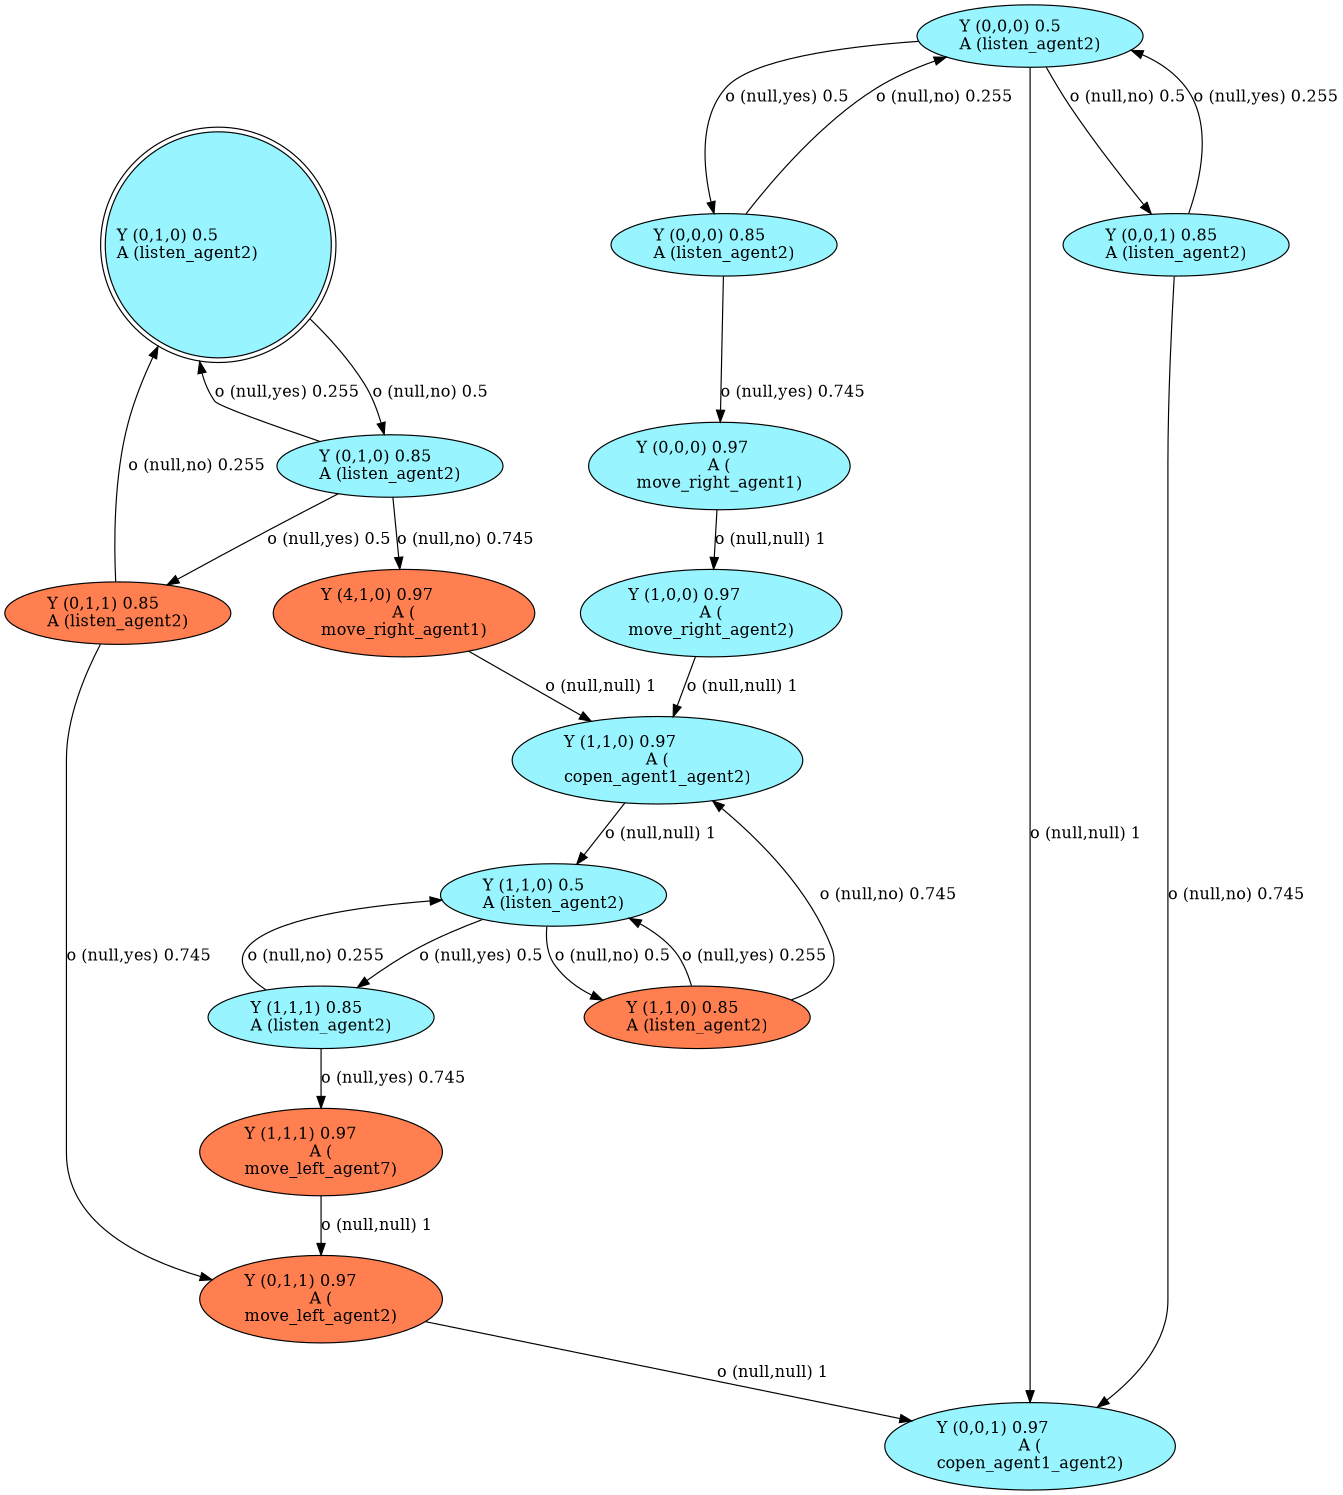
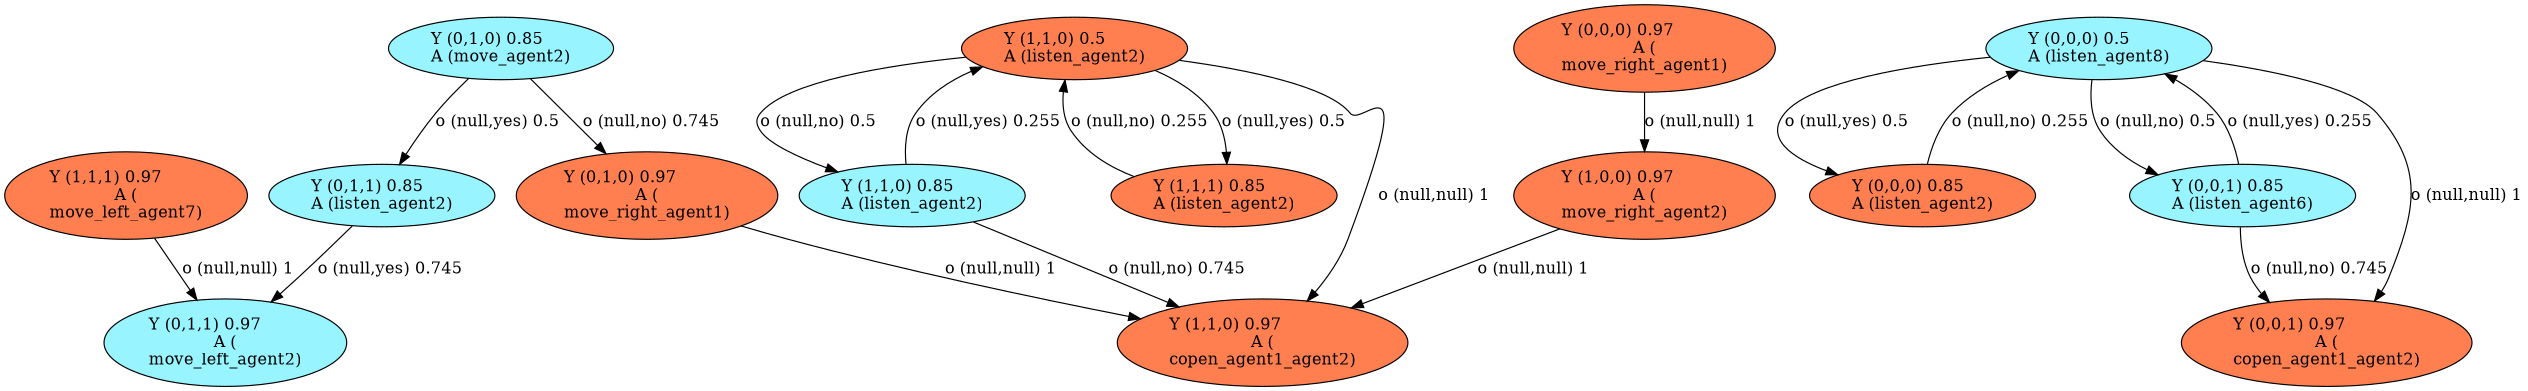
node "Y (0,0,0) 0.5 A (listen_agent2)": label "Y (0,0,0) 0.5 A (listen_agent2)" -> "Y (0,0,0) 0.5 A (listen_agent8)"
node "Y (0,1,0) 0.5 A (listen_agent2)": removed
node "Y (0,0,0) 0.85 A (listen_agent2)": fillcolor cadetblue1 -> coral
node "Y (0,0,1) 0.85 A (listen_agent2)": label "Y (0,0,1) 0.85 A (listen_agent2)" -> "Y (0,0,1) 0.85 A (listen_agent6)"
edge "Y (0,0,0) 0.85 A (listen_agent2)" -> "Y (0,0,0) 0.97 A ( move_right_agent1)": removed, label "o (null,yes) 0.745"
node "Y (0,1,0) 0.85 A (listen_agent2)": label "Y (0,1,0) 0.85 A (listen_agent2)" -> "Y (0,1,0) 0.85 A (move_agent2)"
node "Y (0,0,0) 0.97 A ( move_right_agent1)": fillcolor cadetblue1 -> coral
node "Y (0,1,1) 0.85 A (listen_agent2)": fillcolor coral -> cadetblue1
node "Y (4,1,0) 0.97 A ( move_right_agent1)": label "Y (4,1,0) 0.97 A ( move_right_agent1)" -> "Y (0,1,0) 0.97 A ( move_right_agent1)"
node "Y (1,0,0) 0.97 A ( move_right_agent2)": fillcolor cadetblue1 -> coral
node "Y (1,1,0) 0.97 A ( copen_agent1_agent2)": fillcolor cadetblue1 -> coral
edge "Y (1,1,0) 0.97 A ( copen_agent1_agent2)" -> "Y (1,1,0) 0.5 A (listen_agent2)": reversed
node "Y (1,1,0) 0.5 A (listen_agent2)": fillcolor cadetblue1 -> coral
node "Y (1,1,1) 0.85 A (listen_agent2)": fillcolor cadetblue1 -> coral
node "Y (1,1,0) 0.85 A (listen_agent2)": fillcolor coral -> cadetblue1
edge "Y (1,1,1) 0.85 A (listen_agent2)" -> "Y (1,1,1) 0.97 A ( move_left_agent7)": removed, label "o (null,yes) 0.745"
node "Y (0,1,1) 0.97 A ( move_left_agent2)": fillcolor coral -> cadetblue1
edge "Y (0,1,1) 0.97 A ( move_left_agent2)" -> "Y (0,0,1) 0.97 A ( copen_agent1_agent2)": removed, label "o (null,null) 1"
node "Y (0,0,1) 0.97 A ( copen_agent1_agent2)": fillcolor cadetblue1 -> coral
